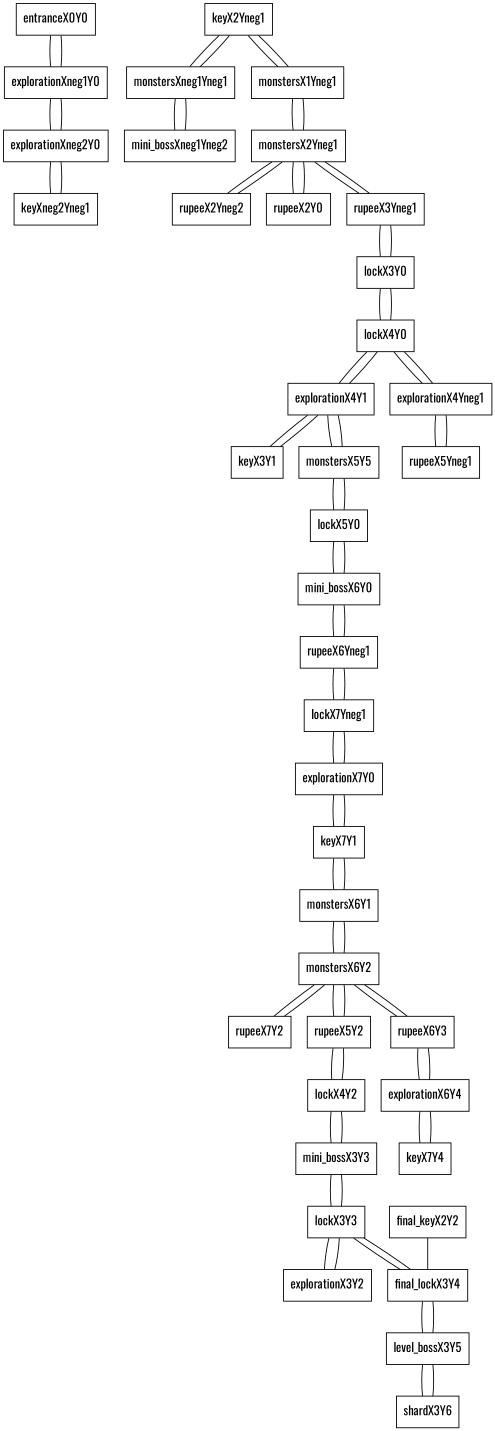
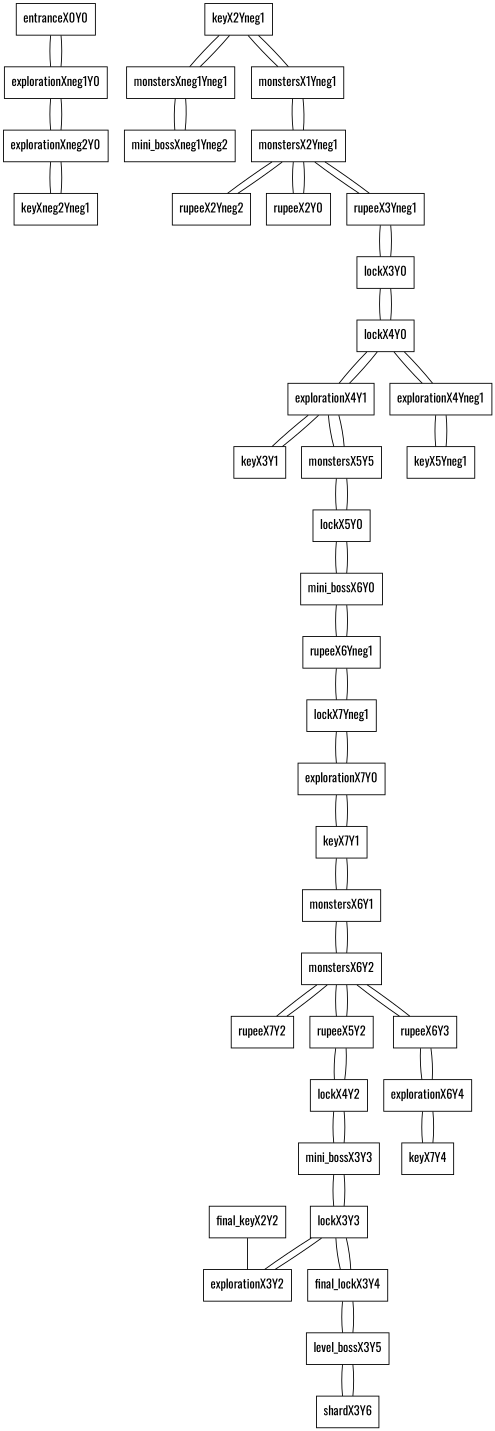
node "rupeeX5Yneg1": label "rupeeX5Yneg1" -> "keyX5Yneg1"
edge "final_keyX2Y2" -- "final_lockX3Y4": now "final_keyX2Y2" -- "explorationX3Y2"
